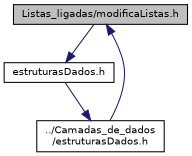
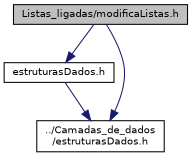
edge "../Camadas_de_dados /estruturasDados.h" -> "Listas_ligadas/modificaListas.h": reversed
